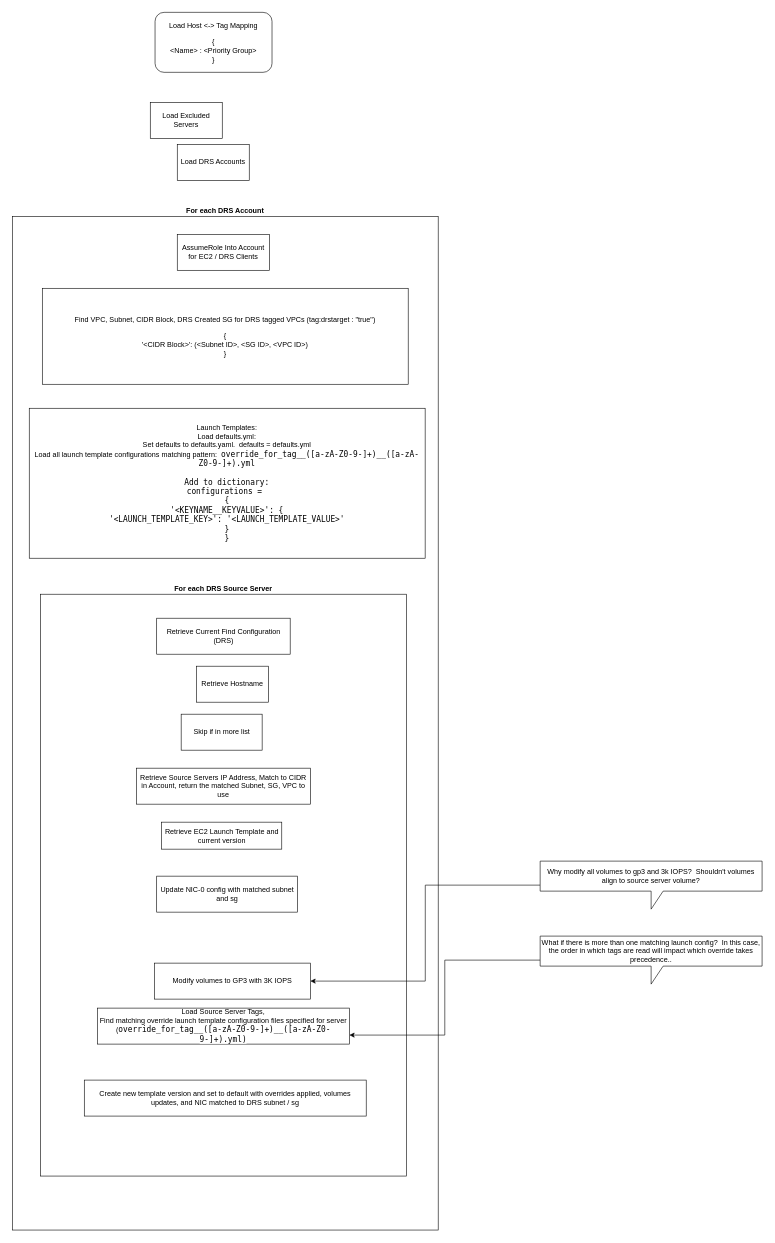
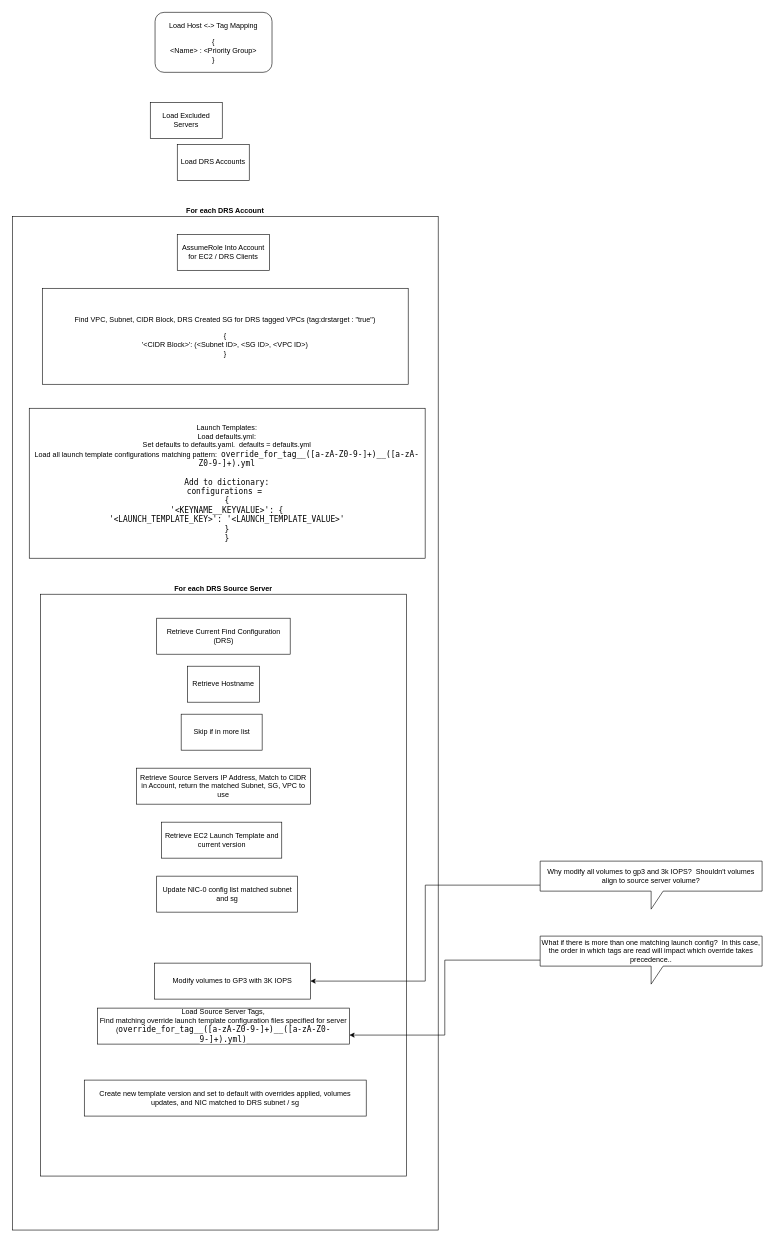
node "Retrieve Hostname": moved (233, 684) -> (224, 684)
node "Retrieve EC2 Launch Template and current version": size 120x27 -> 120x36
node "Update NIC-0 config with matched subnet and sg": label "Update NIC-0 config with matched subnet and sg" -> "Update NIC-0 config list matched subnet and sg"
